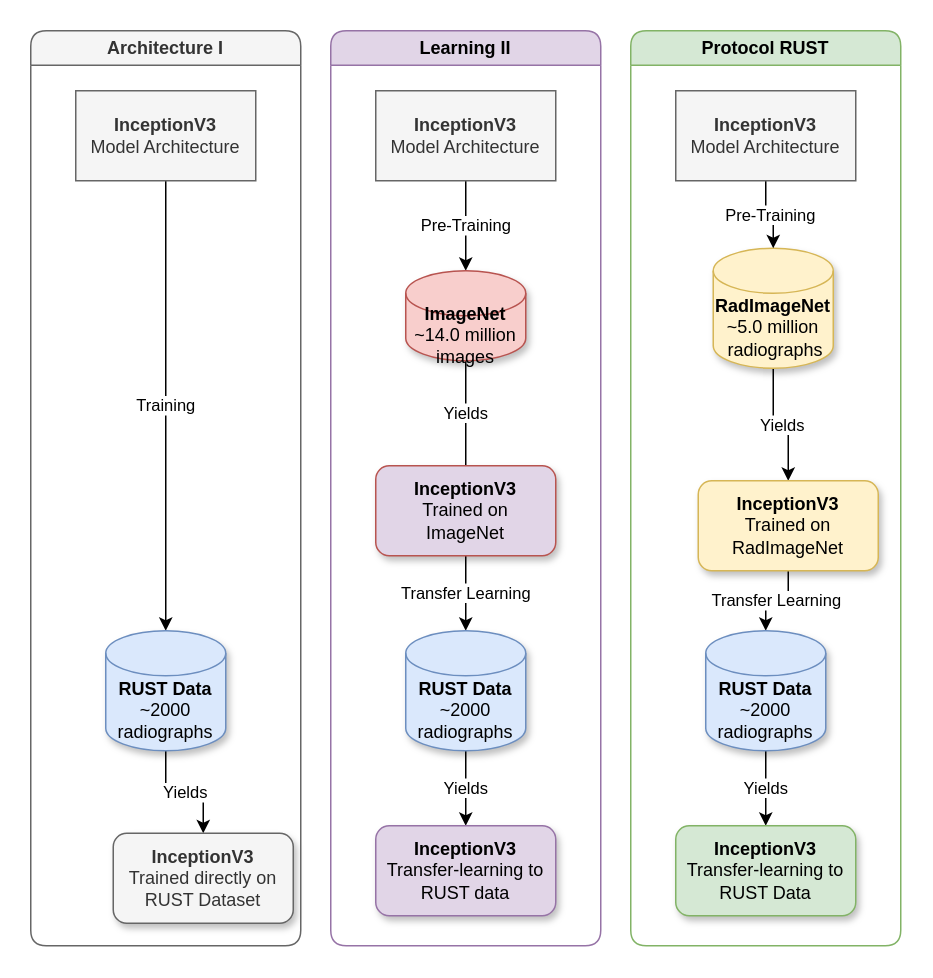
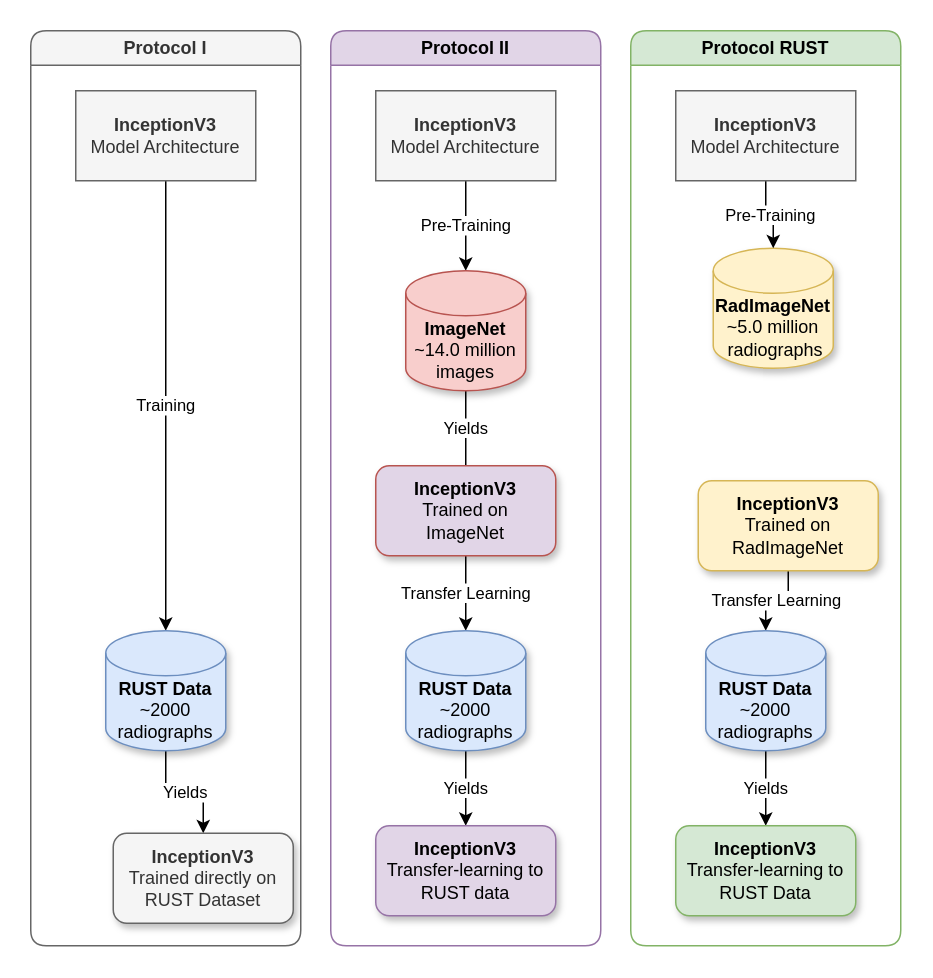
node "Architecture I": label "Architecture I" -> "Protocol I"
node "Learning II": label "Learning II" -> "Protocol II"
node "ImageNet ~14.0 million images": size 120x90 -> 120x120
edge "RadImageNet ~5.0 million radiographs" -> "InceptionV3 Trained on RadImageNet": removed, label "Yields"
